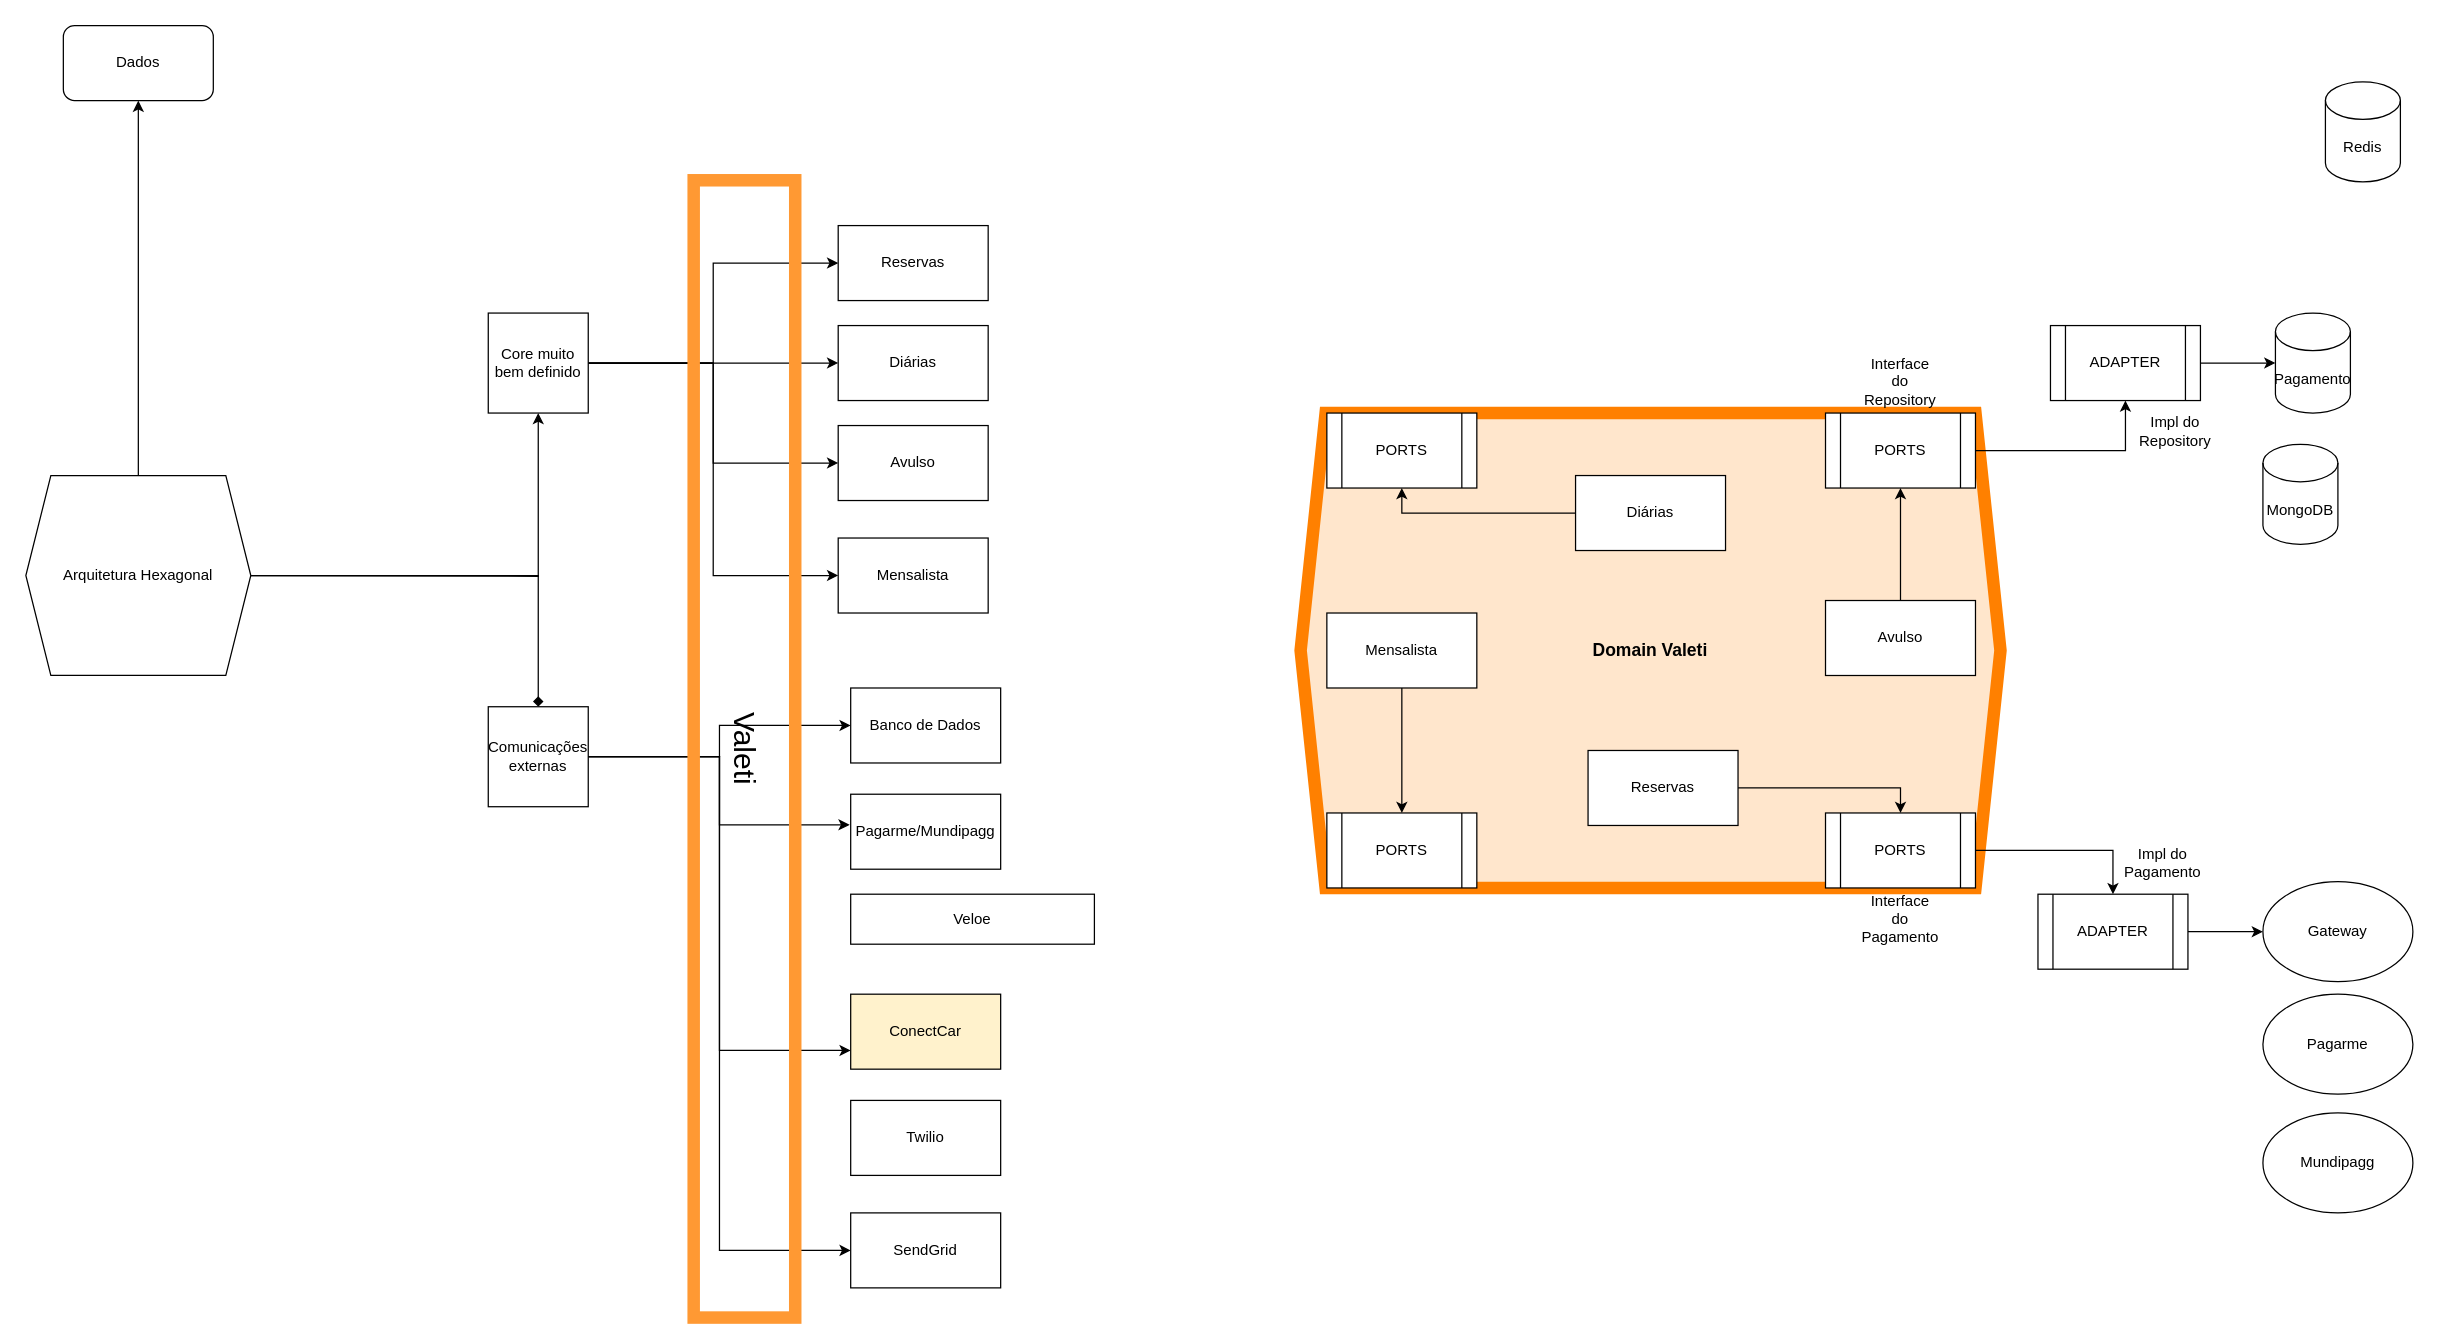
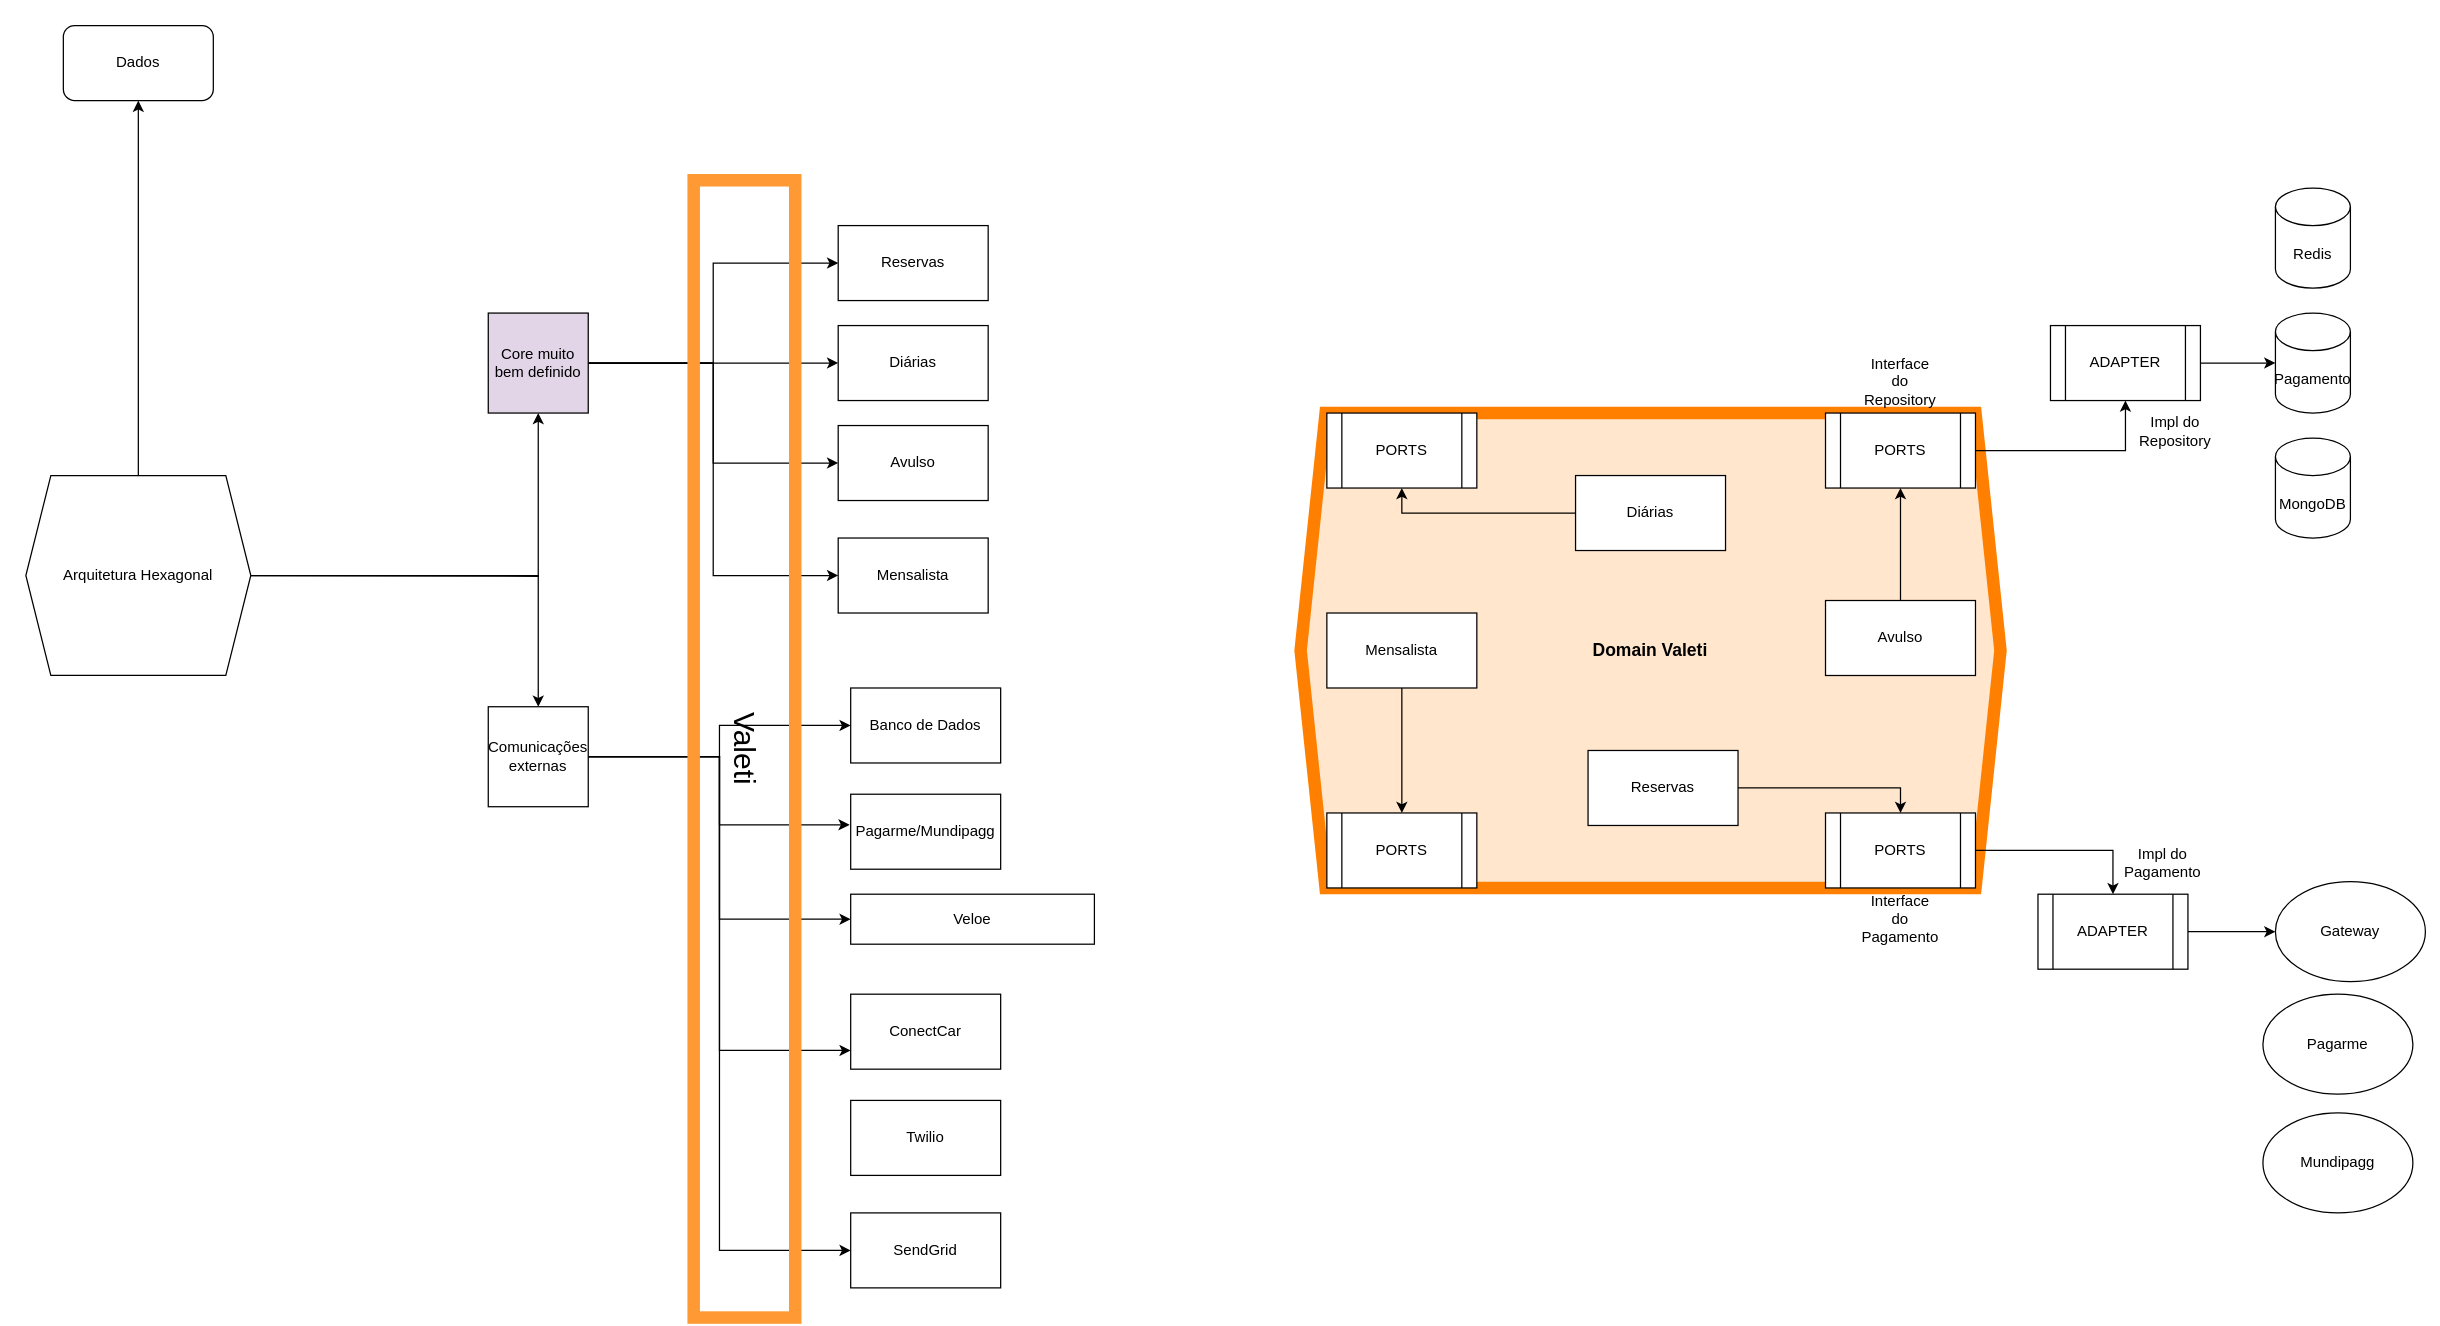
node "Redis": moved (2363, 132) -> (2313, 238)
node "Core muito bem definido": fillcolor #ffffff -> #e1d5e7
node "MongoDB": moved (2301, 494) -> (2313, 488)
edge "Arquitetura Hexagonal" -> "Comunicações externas": arrowhead diamond -> classic
edge "Comunicações externas" -> "Veloe": added
node "Gateway": moved (2338, 932) -> (2351, 932)
node "ConectCar": fillcolor #fff2cc -> #ffffff
